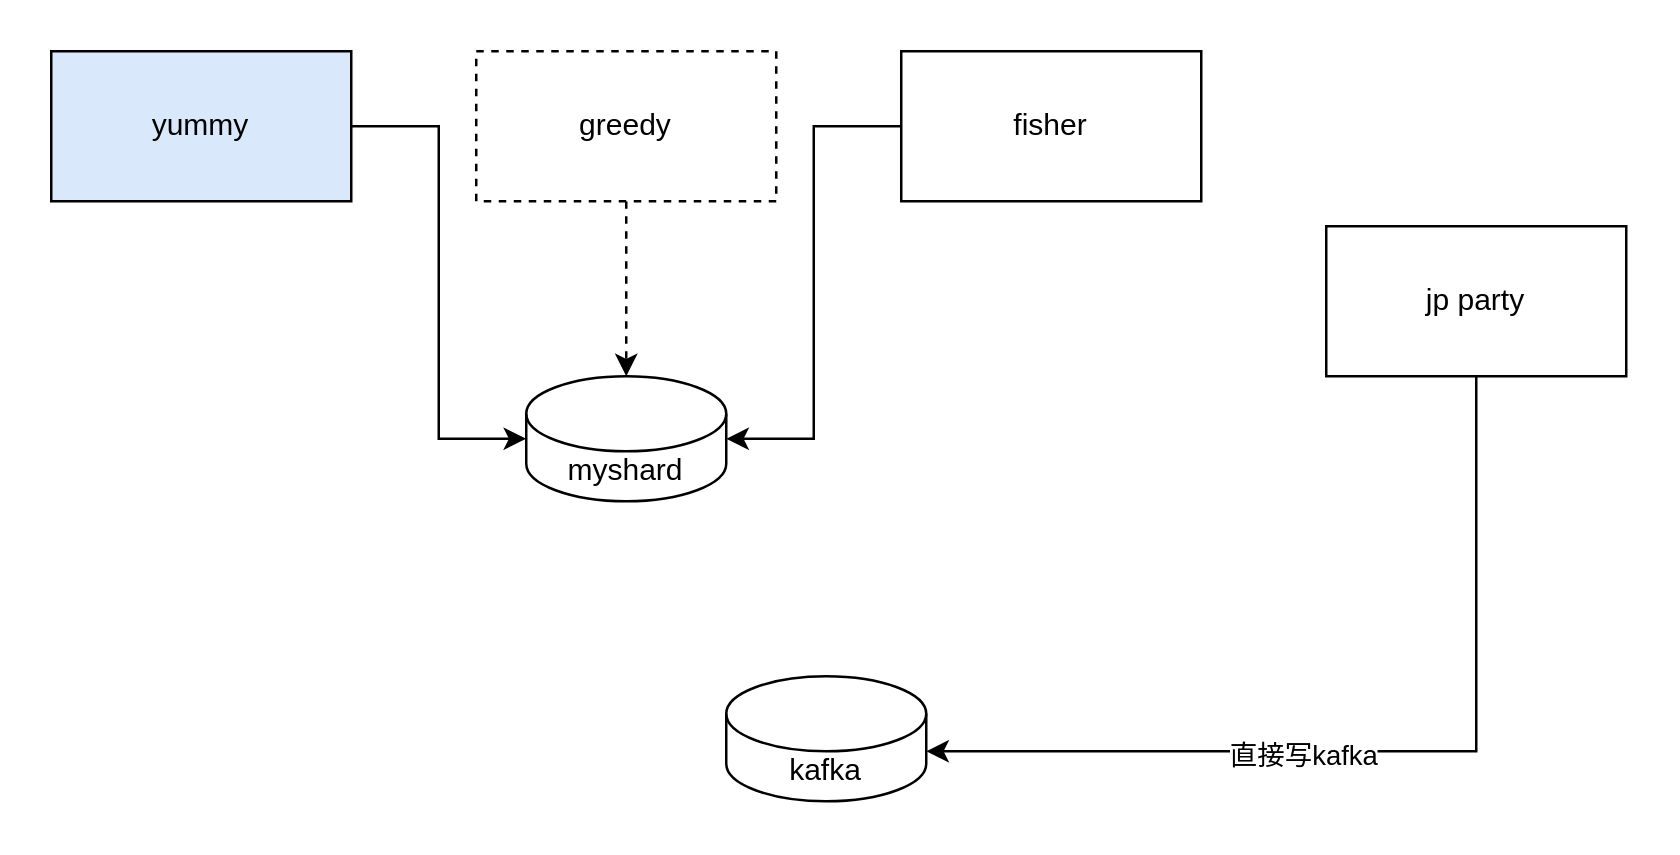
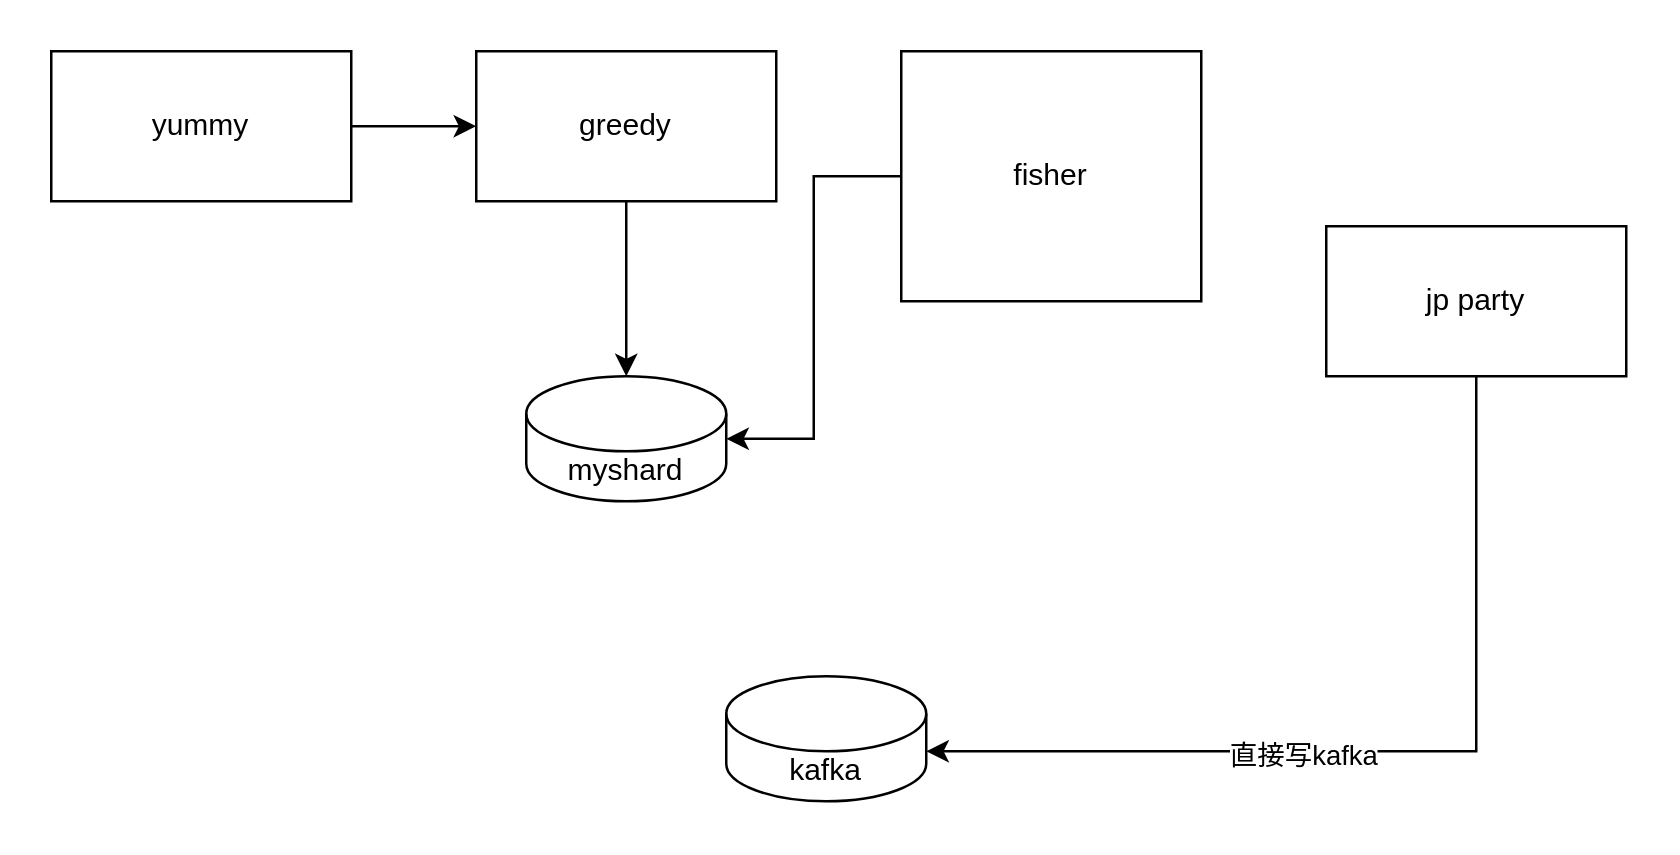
node "yummy": fillcolor #dae8fc -> #ffffff
node "greedy": style dashed -> solid
node "fisher": size 300x150 -> 300x250
edge "greedy" -> "myshard": style dashed -> solid
edge "yummy" -> "myshard": now "yummy" -> "greedy"
